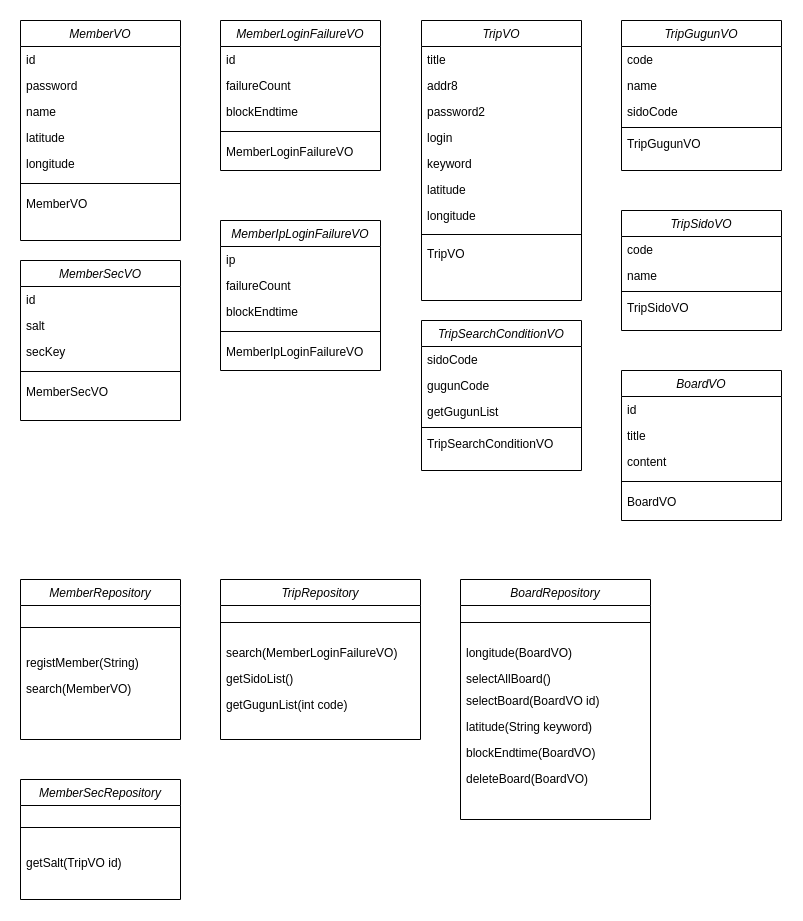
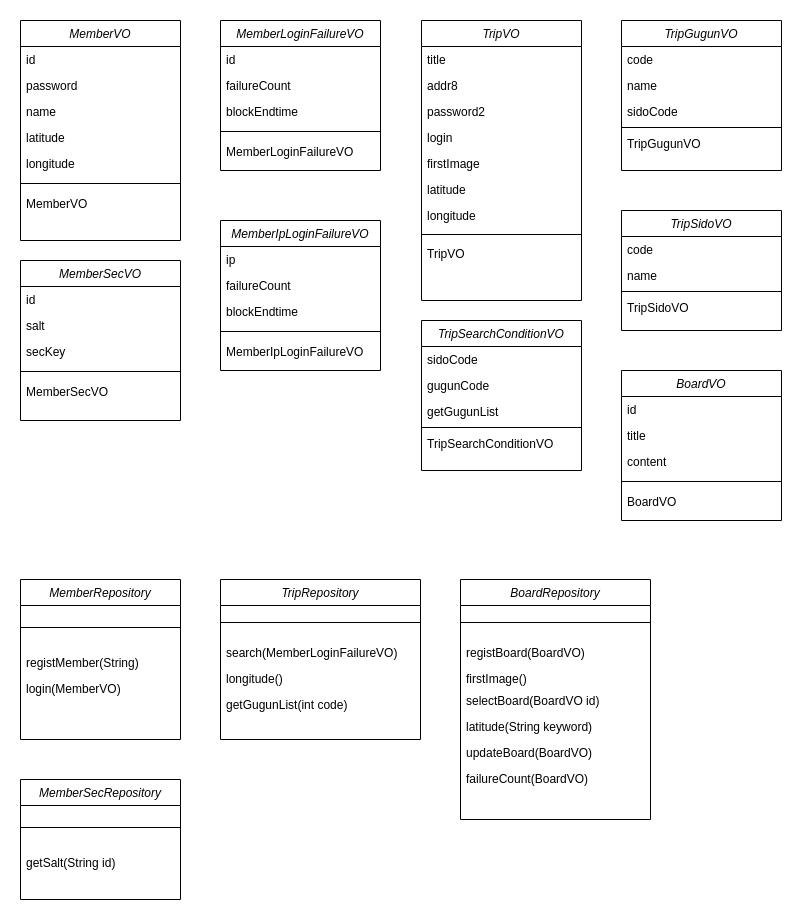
node "keyword": label "keyword" -> "firstImage"
node "longitude(BoardVO)": label "longitude(BoardVO)" -> "registBoard(BoardVO)"
node "getSidoList()": label "getSidoList()" -> "longitude()"
node "selectAllBoard()": label "selectAllBoard()" -> "firstImage()"
node "search(MemberVO)": label "search(MemberVO)" -> "login(MemberVO)"
node "blockEndtime(BoardVO)": label "blockEndtime(BoardVO)" -> "updateBoard(BoardVO)"
node "deleteBoard(BoardVO)": label "deleteBoard(BoardVO)" -> "failureCount(BoardVO)"
node "getSalt(TripVO id)": label "getSalt(TripVO id)" -> "getSalt(String id)"
